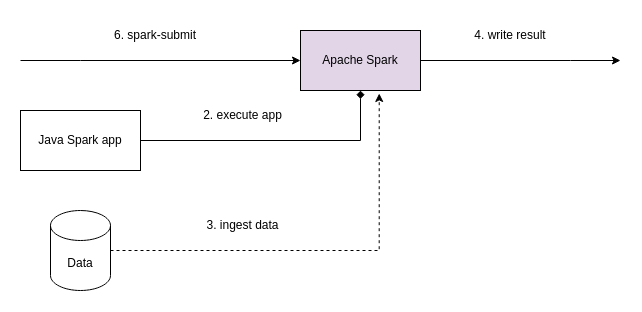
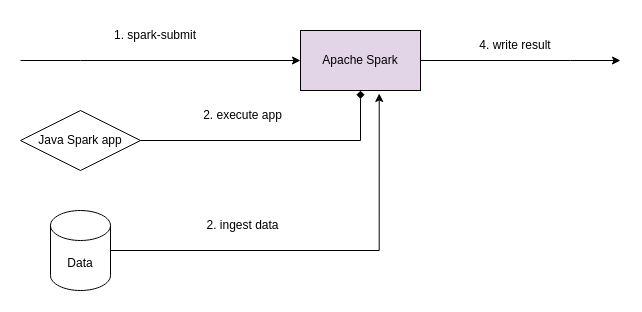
node "6. spark-submit": label "6. spark-submit" -> "1. spark-submit"
node "4. write result": moved (511, 36) -> (516, 46)
node "Java Spark app": shape rectangle -> diamond
node "3. ingest data": label "3. ingest data" -> "2. ingest data"
edge "Data" -> "Apache Spark": style dashed -> solid
